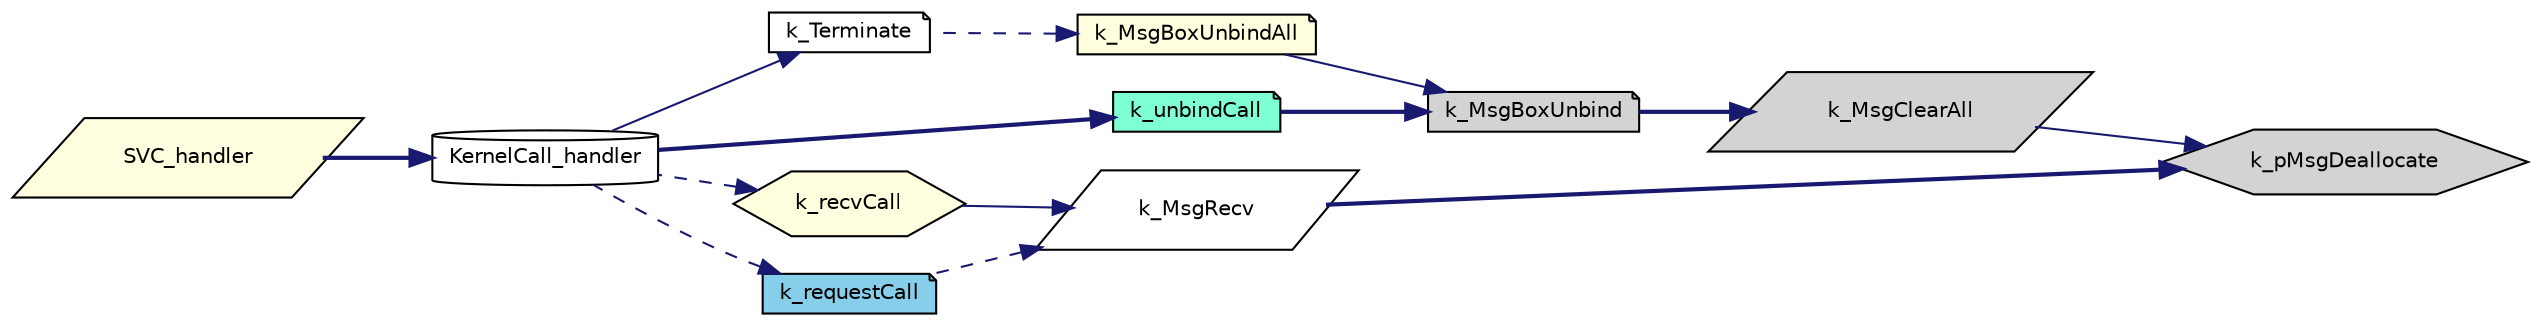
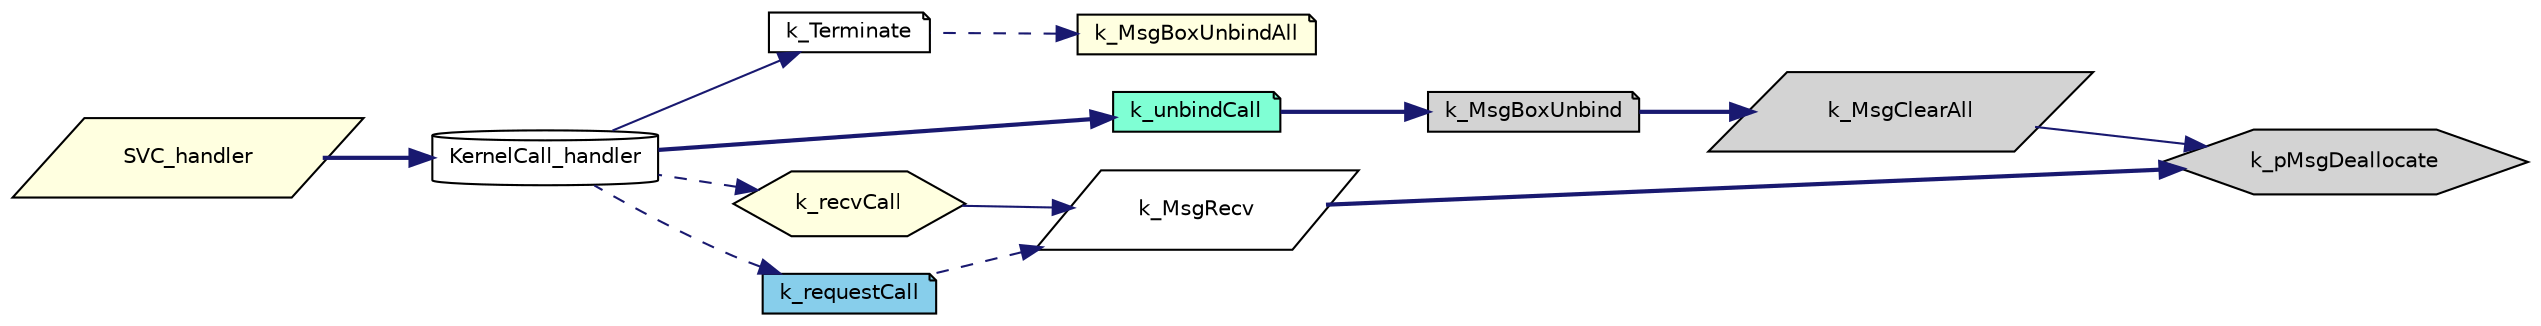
edge "k_MsgBoxUnbindAll" -> "k_MsgBoxUnbind": removed
